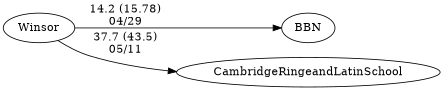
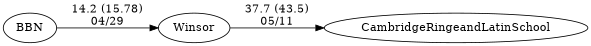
edge "Winsor" -> "BBN": reversed
